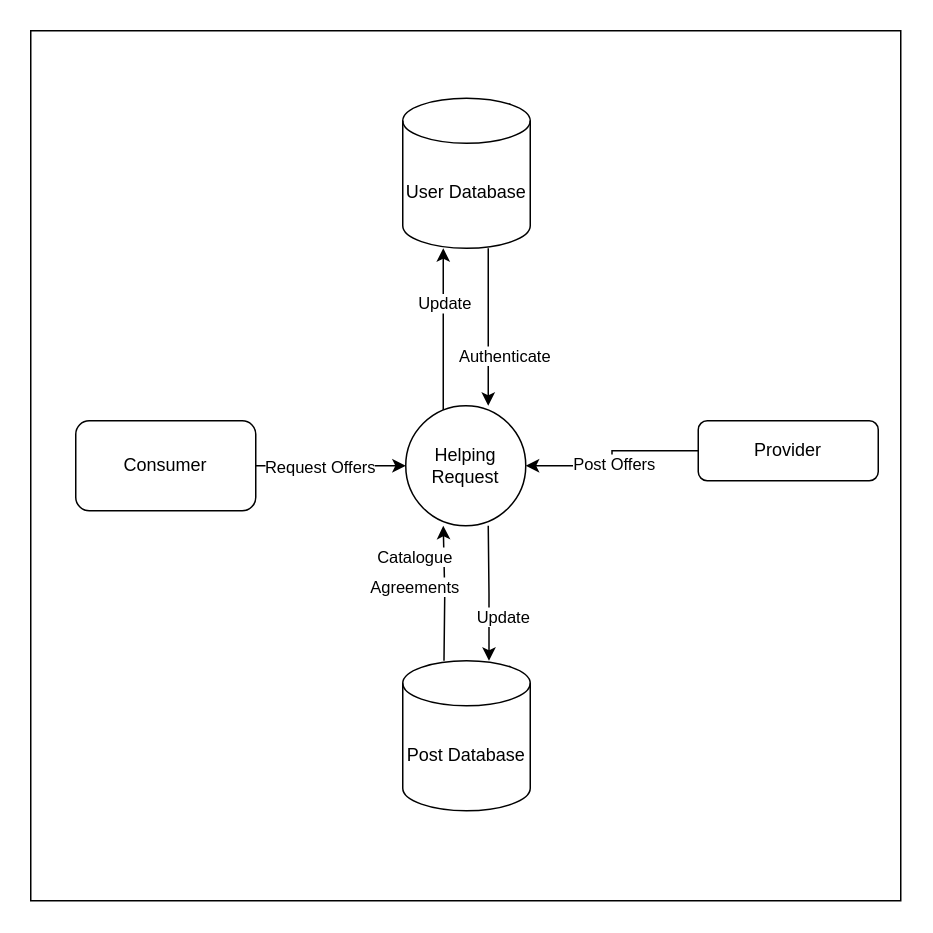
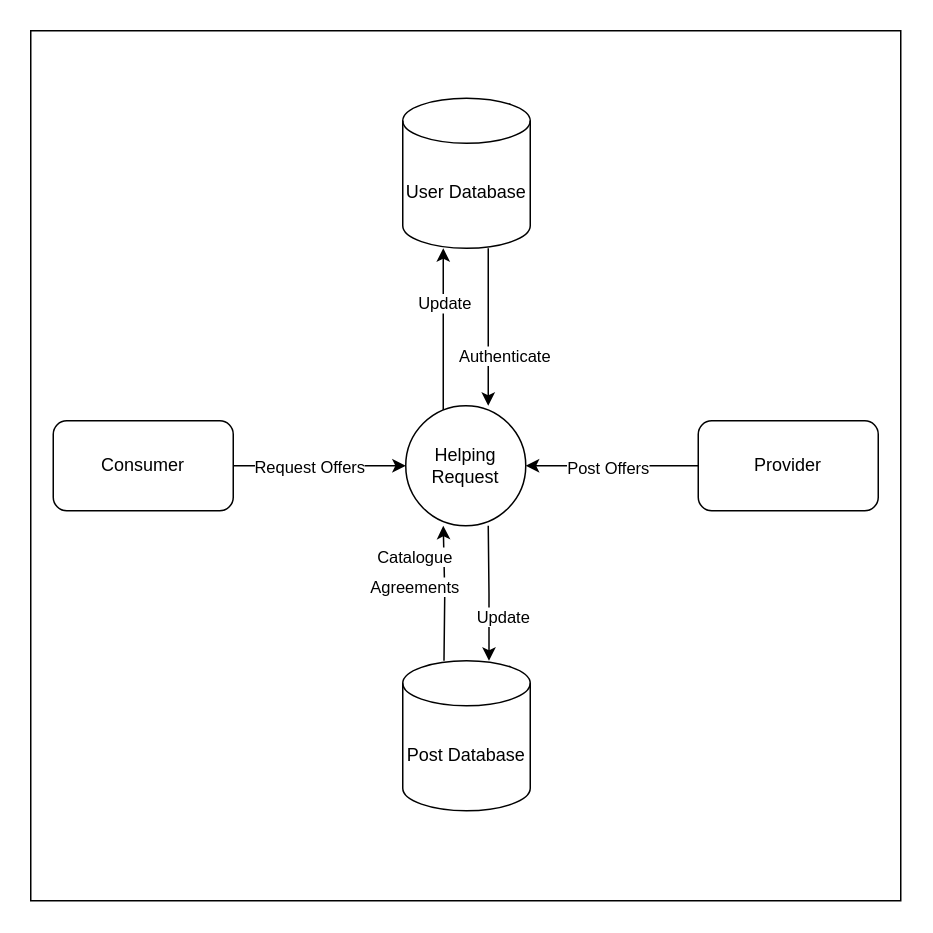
node "Provider": size 180x60 -> 180x90
node "Consumer": moved (166, 466) -> (143, 466)
